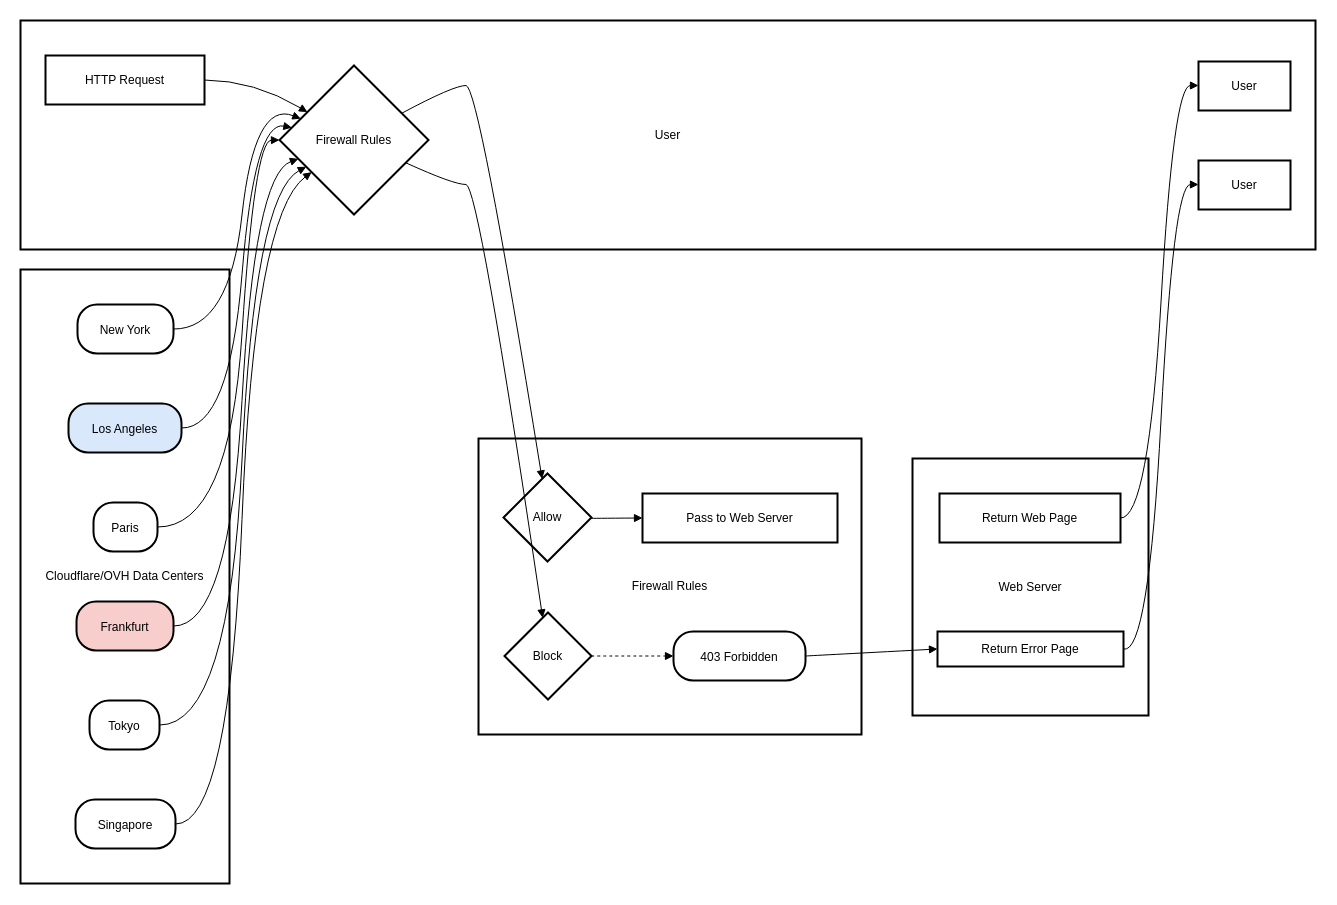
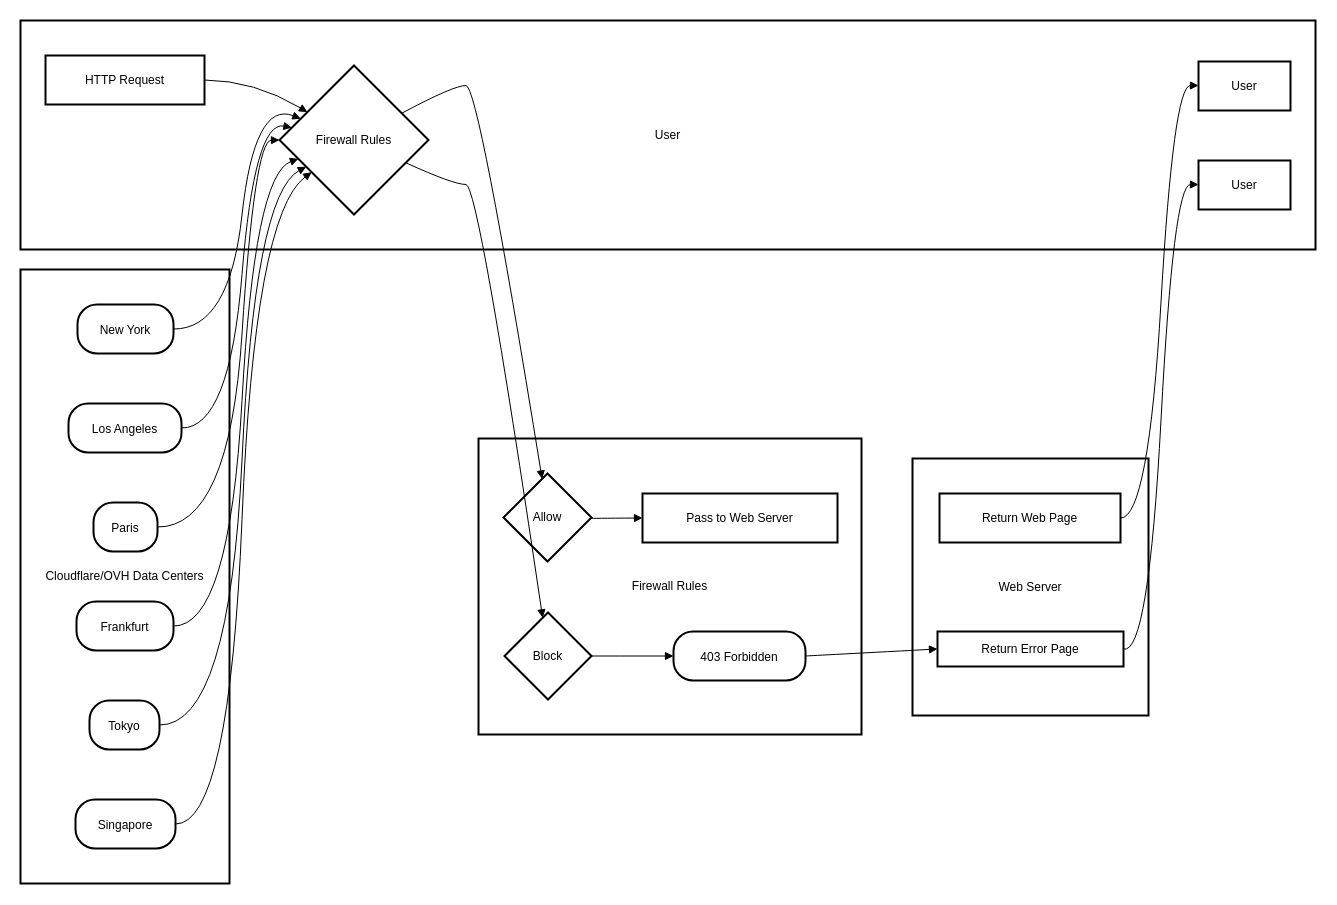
node "Los Angeles": fillcolor #dae8fc -> #ffffff
node "Frankfurt": fillcolor #f8cecc -> #ffffff
edge "Block" -> "403 Forbidden": style dashed -> solid
